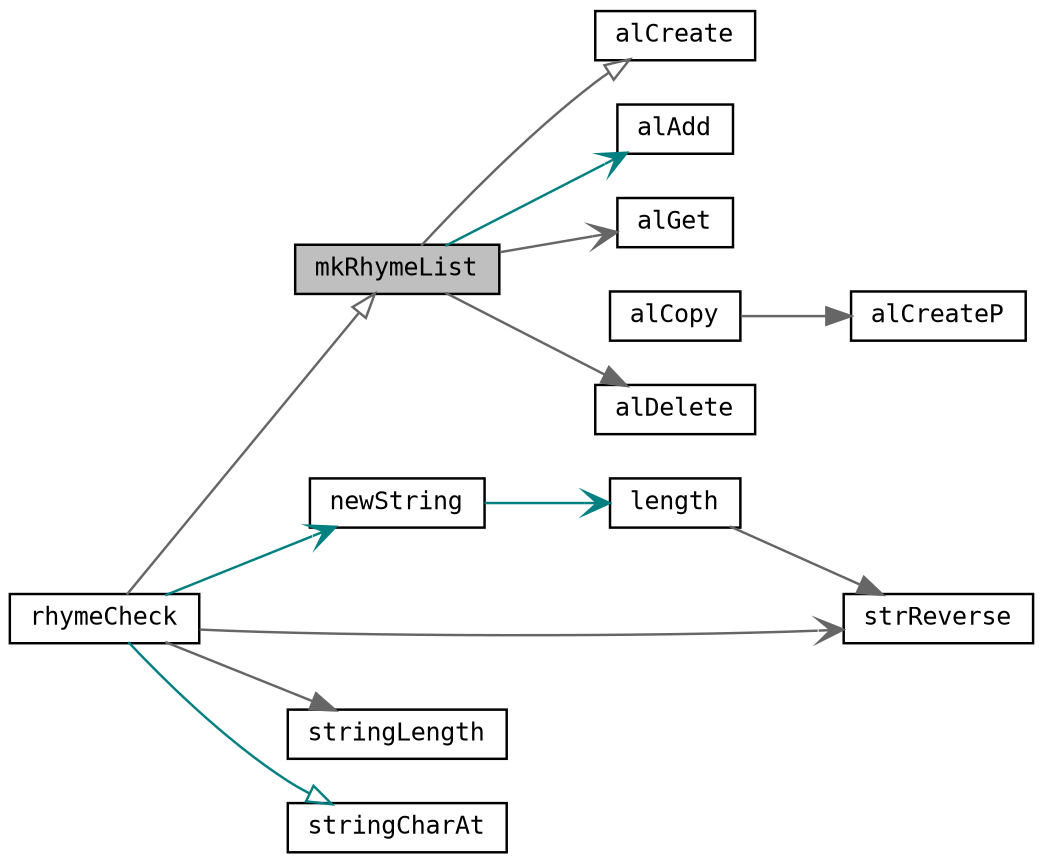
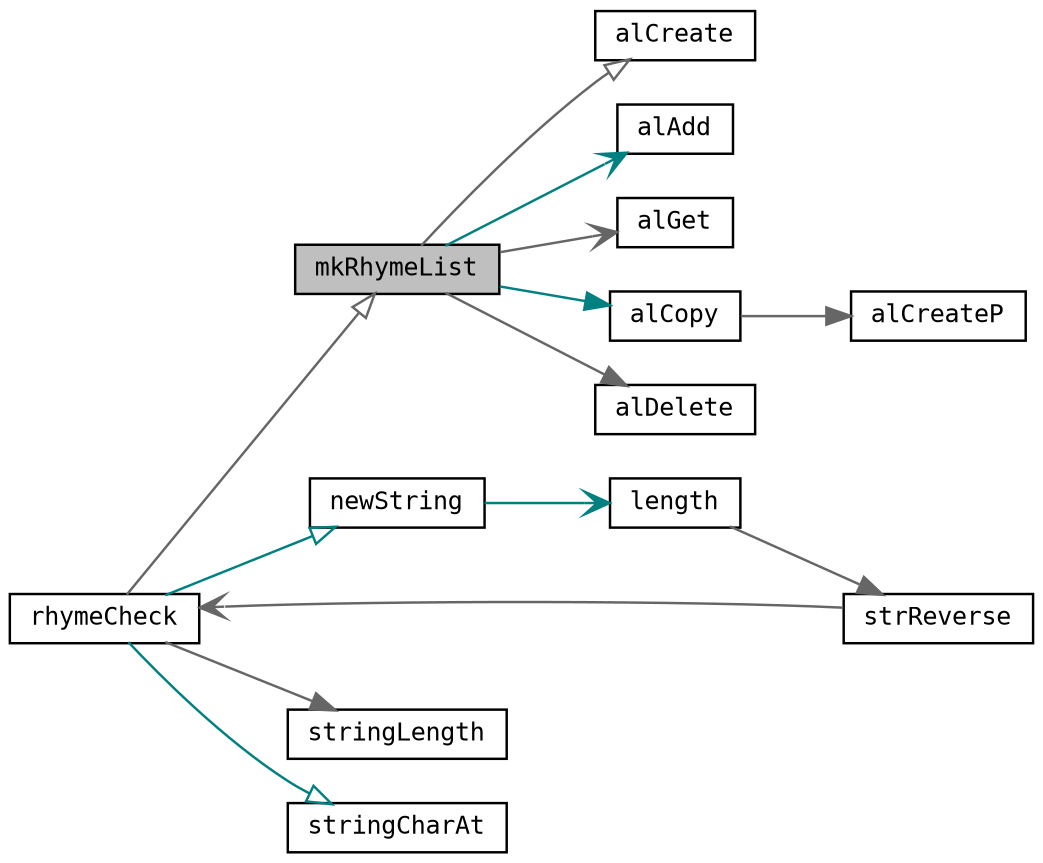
edge "mkRhymeList" -> "alCopy": added
edge "rhymeCheck" -> "newString": arrowhead vee -> onormal
edge "rhymeCheck" -> "strReverse": reversed
